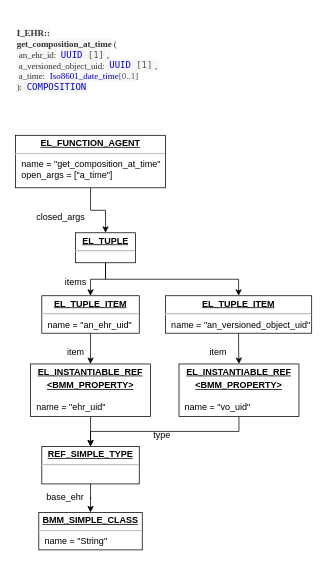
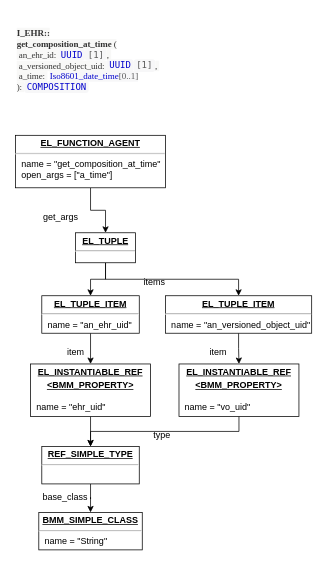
node "closed_args": label "closed_args" -> "get_args"
node "items": moved (75, 282) -> (154, 282)
node "base_ehr": label "base_ehr" -> "base_class"
